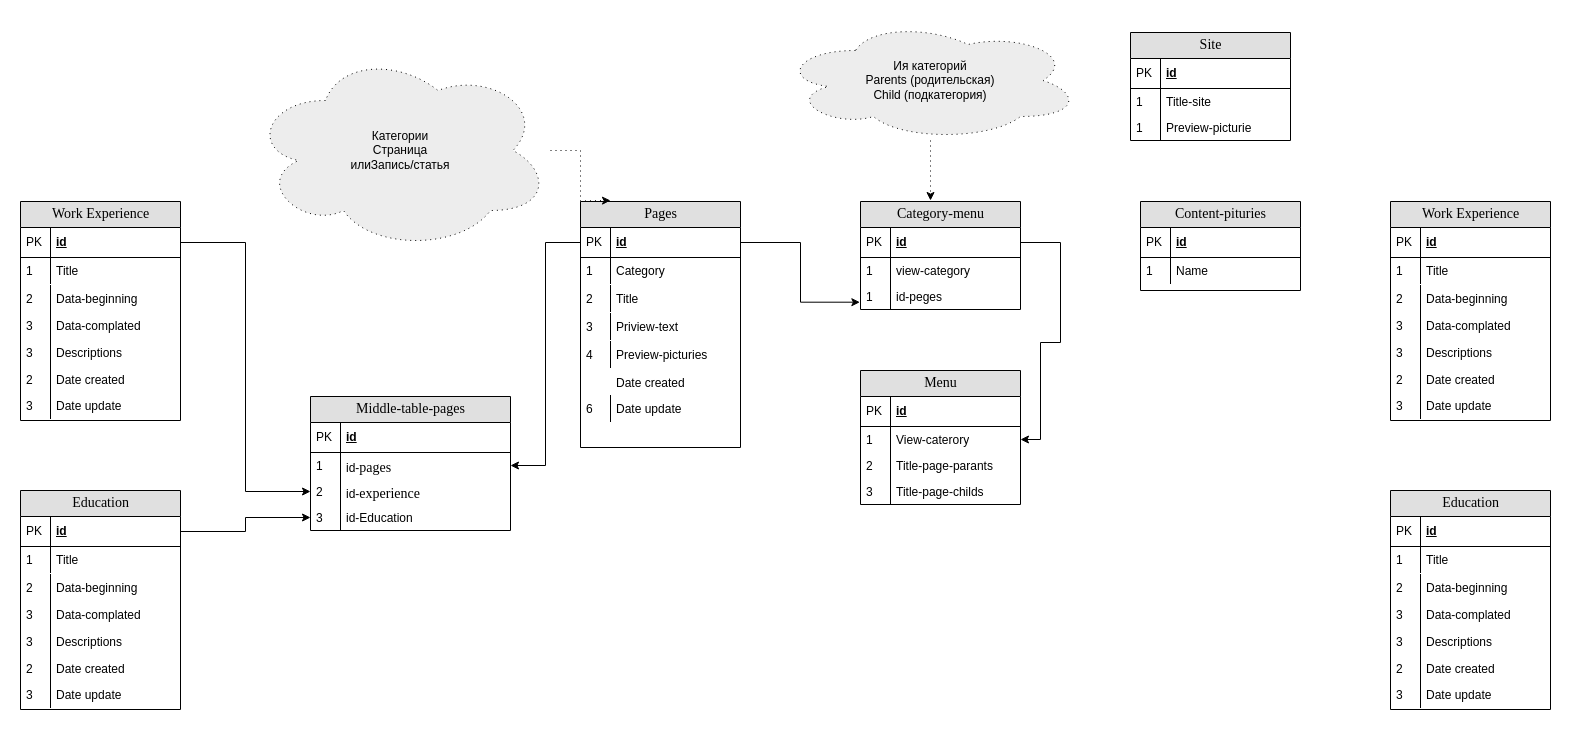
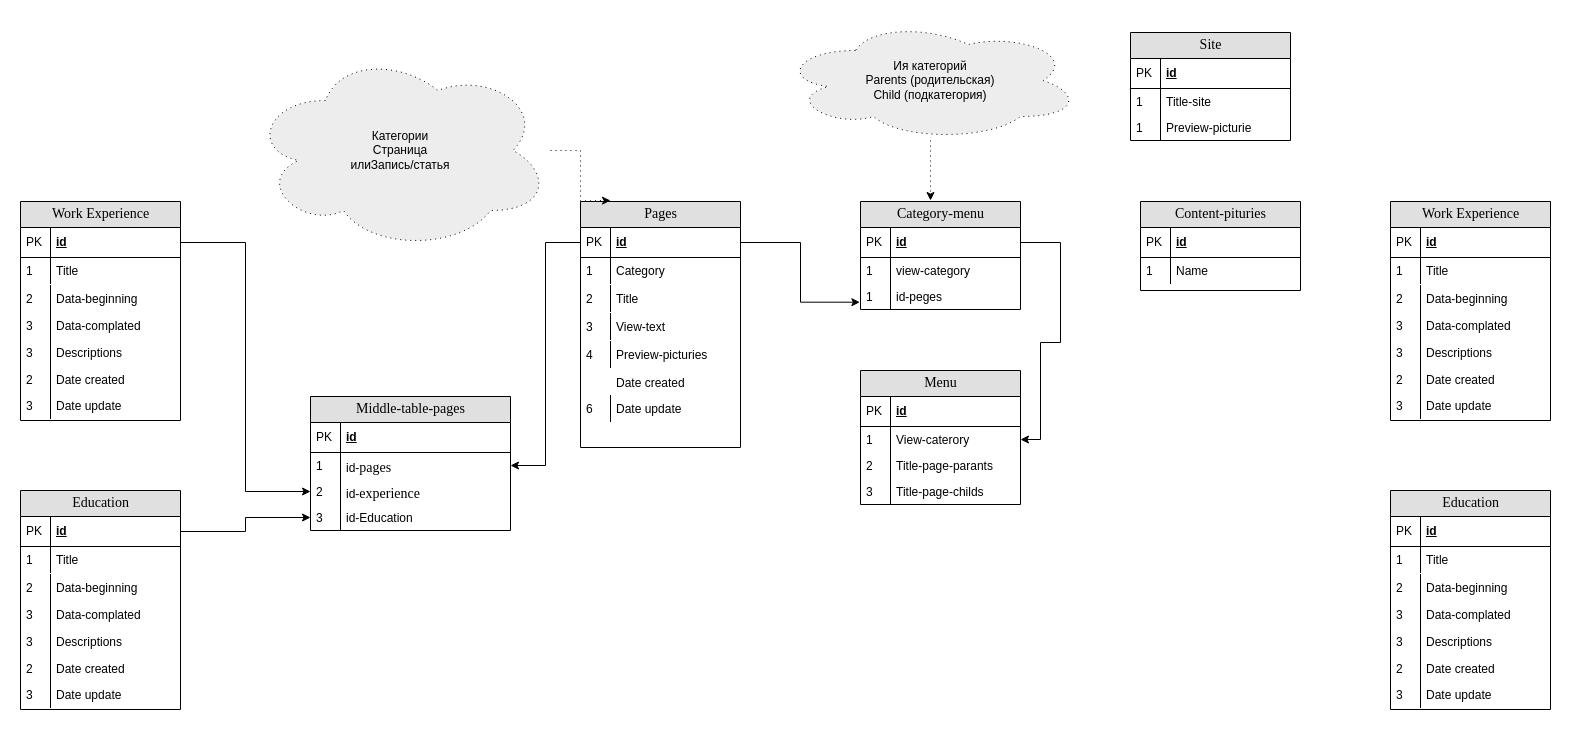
node "Priview-text": label "Priview-text" -> "View-text"
